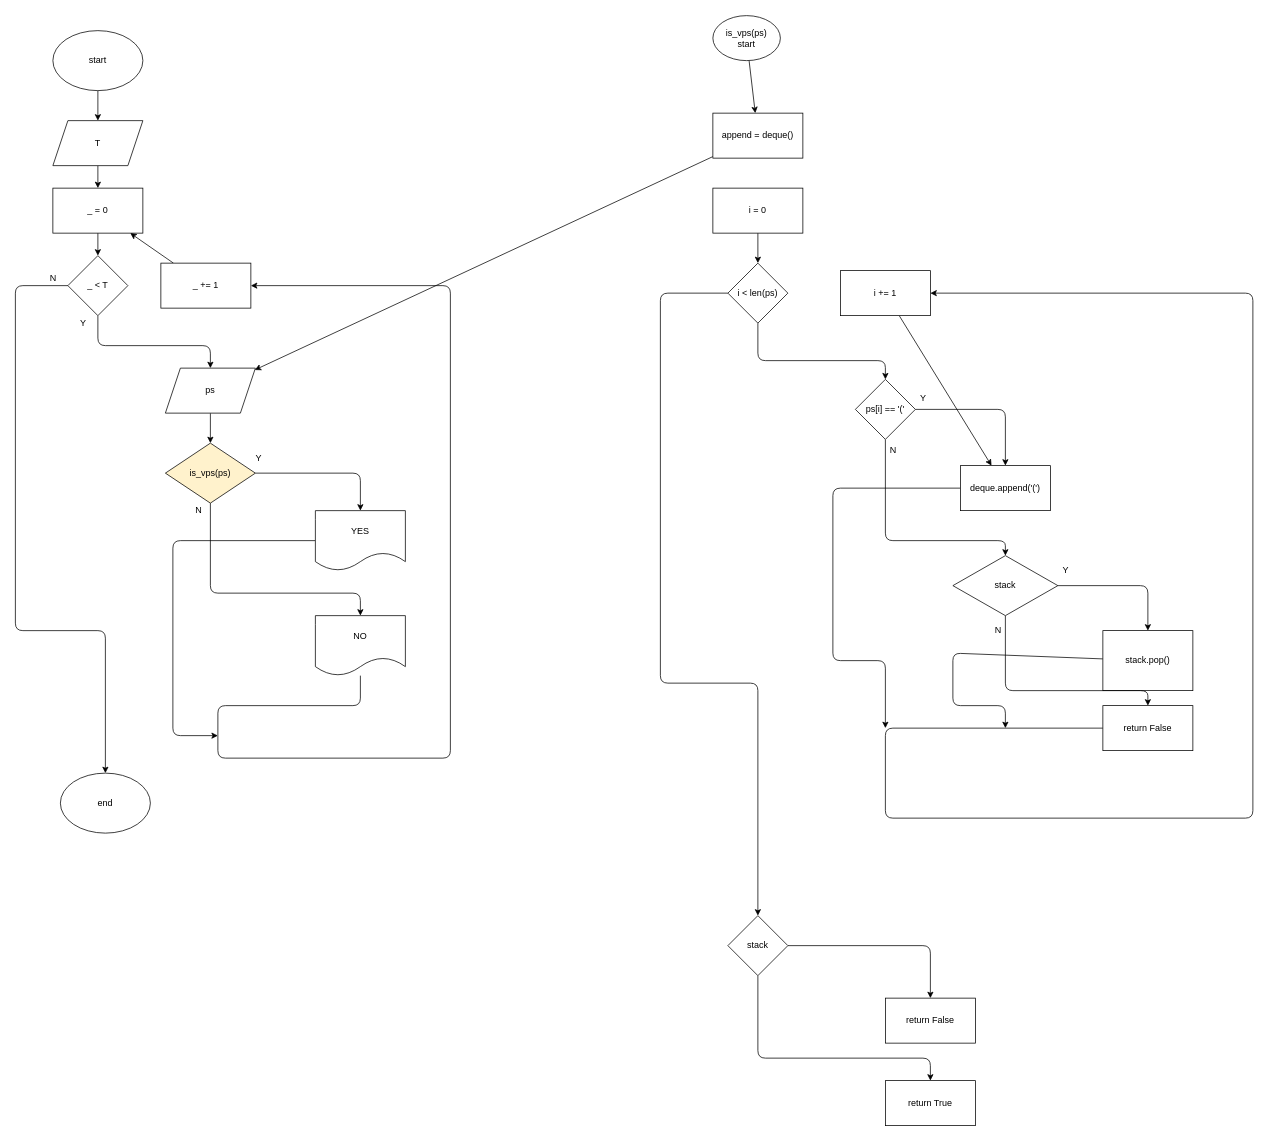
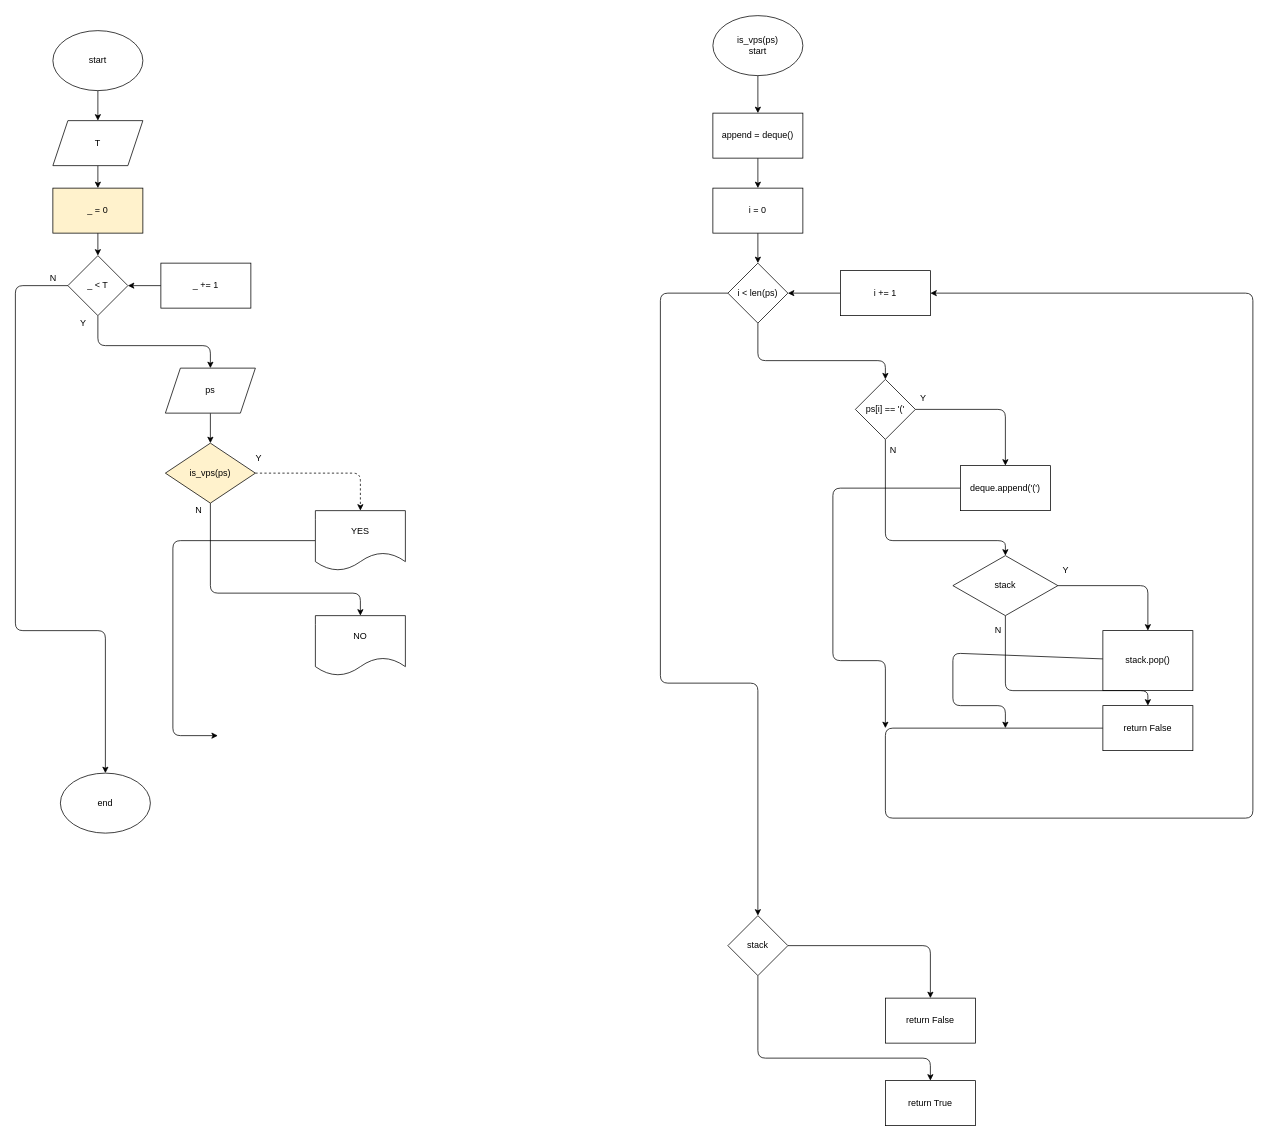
node "is_vps(ps) start": size 68x45 -> 90x60
node "_ = 0": fillcolor #ffffff -> #fff2cc
edge "append = deque()" -> "ps": now "append = deque()" -> "i = 0"
edge "_ += 1" -> "_ = 0": now "_ += 1" -> "_ < T"
edge "i += 1" -> "deque.append('(')": now "i += 1" -> "i < len(ps)"
edge "NO" -> "_ += 1": removed
edge "is_vps(ps)" -> "YES": style solid -> dashed
